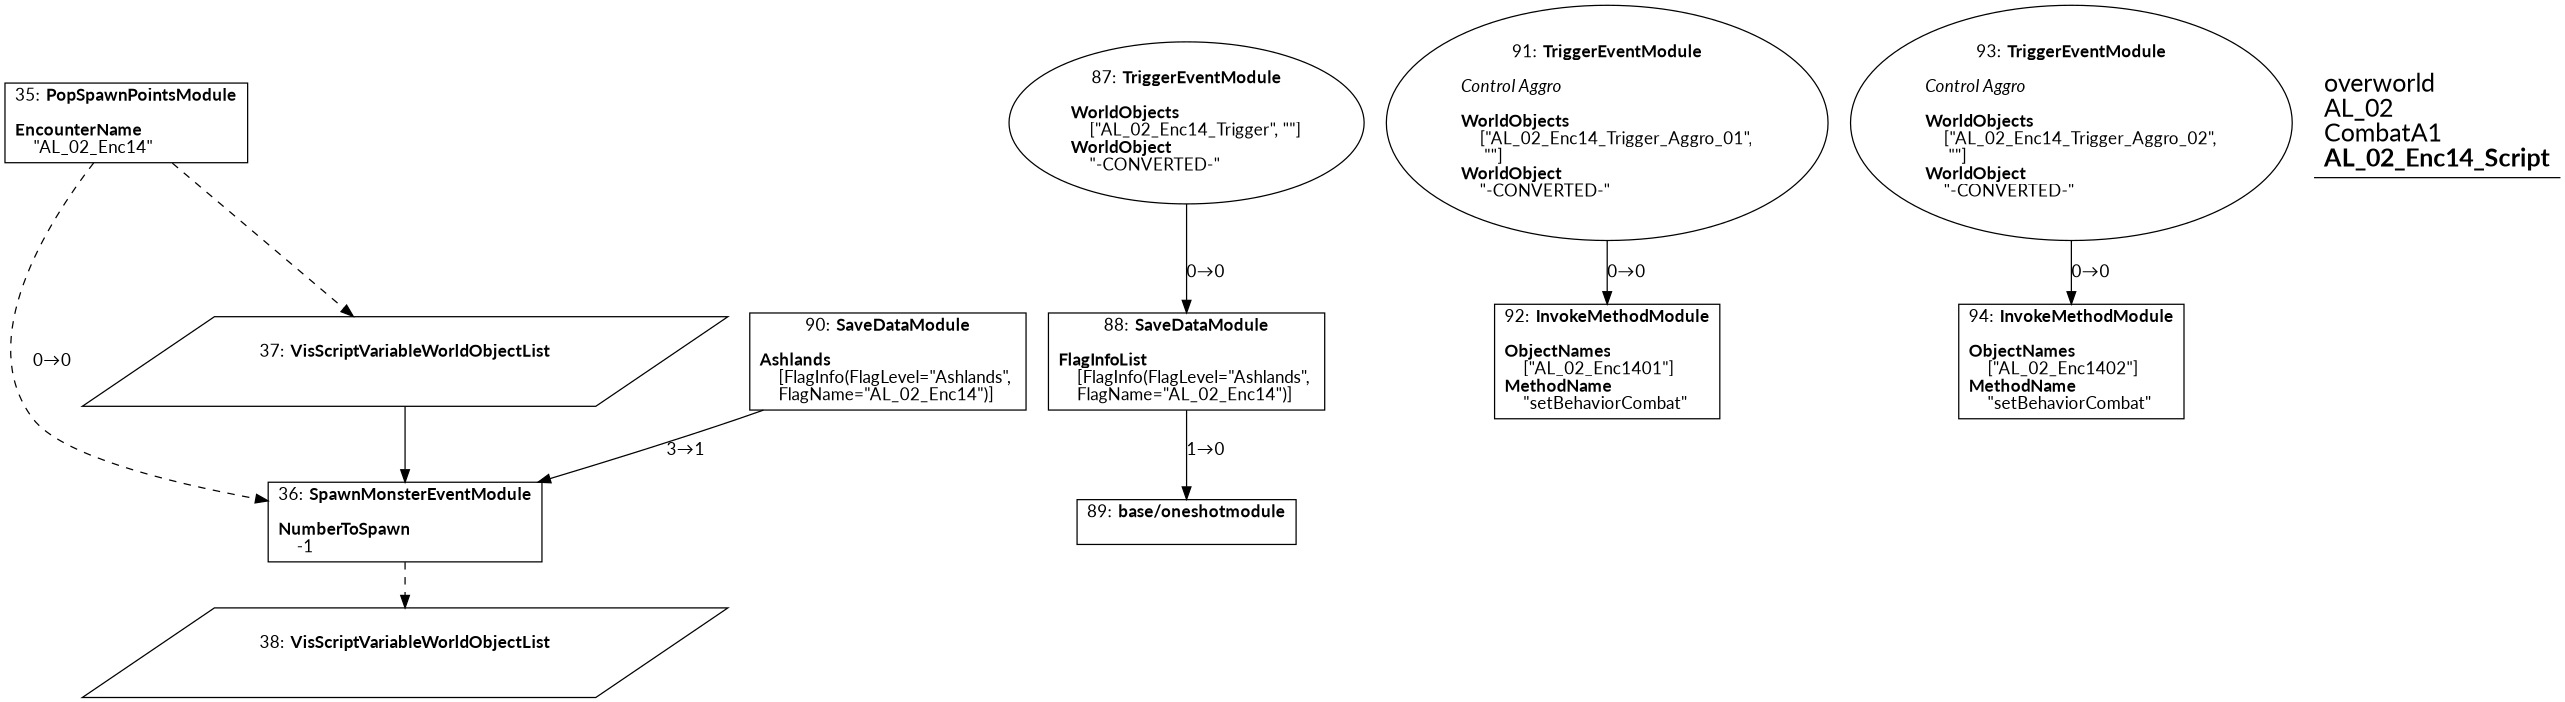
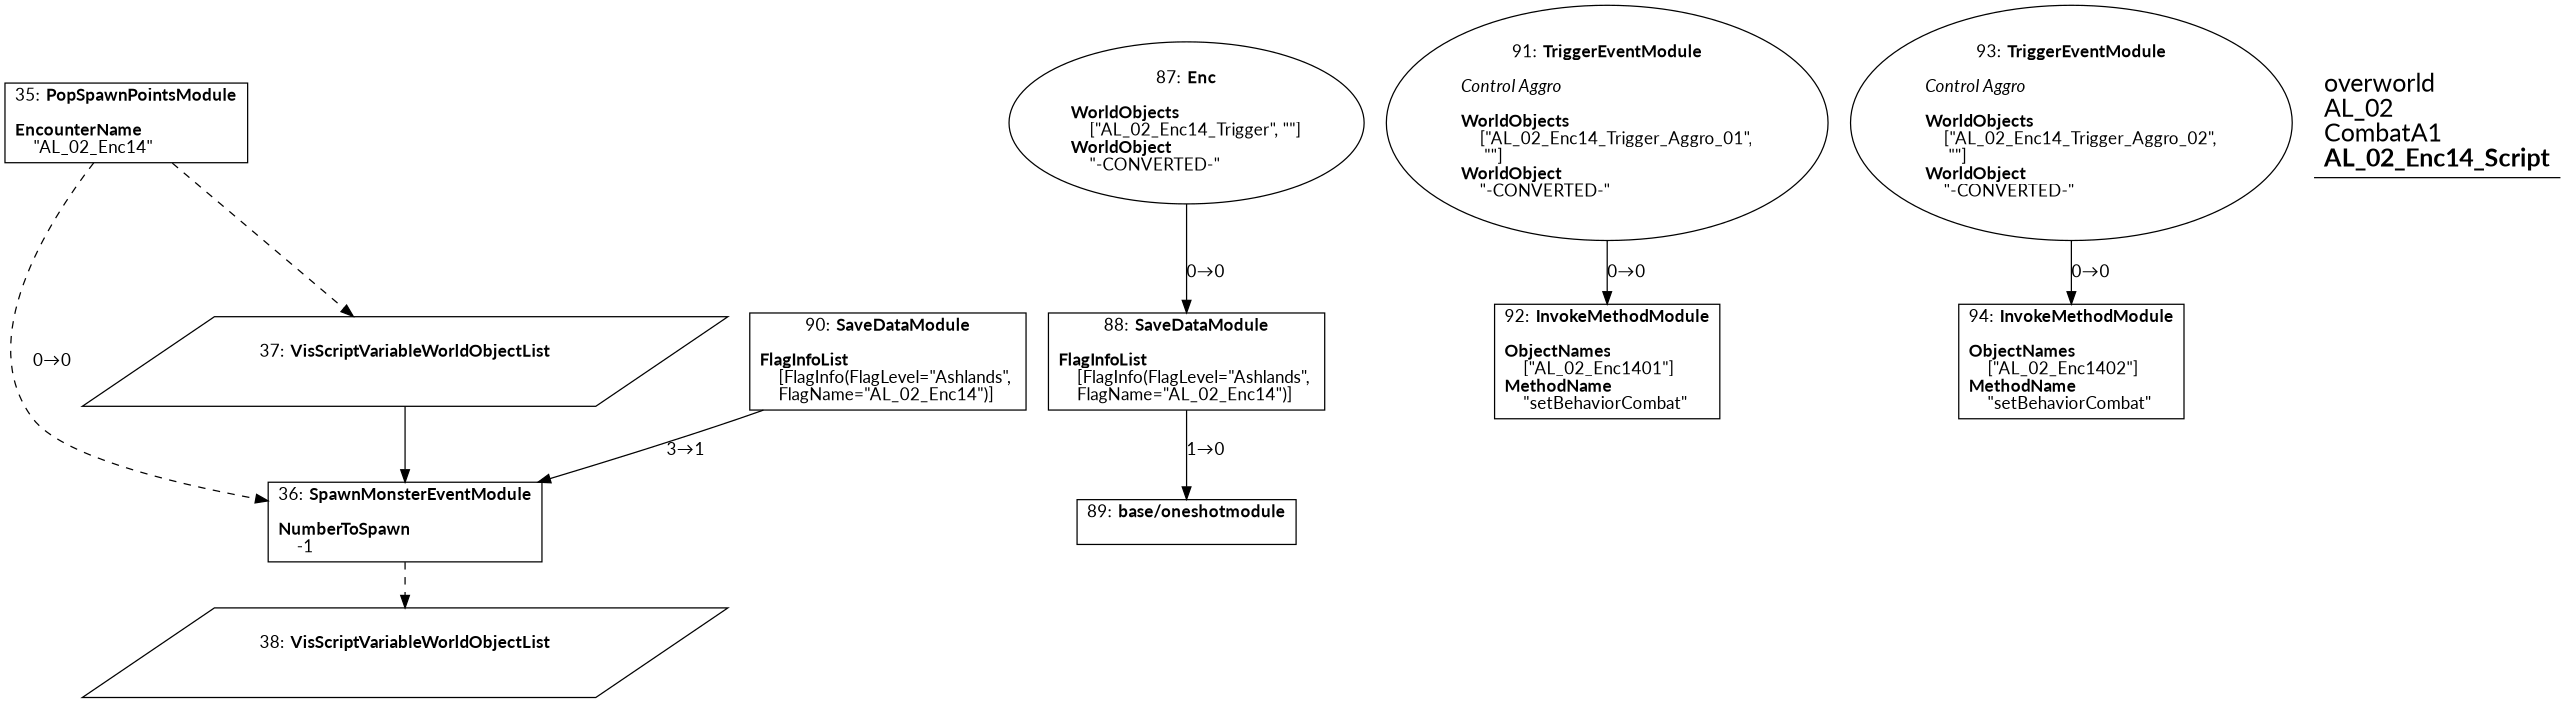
node "87:": text "TriggerEventModule" -> "Enc"
node "90:": text "Ashlands" -> "FlagInfoList"
